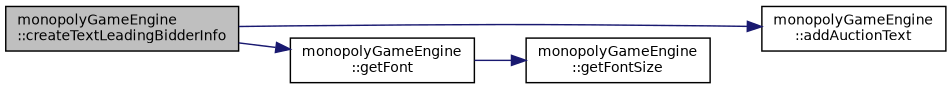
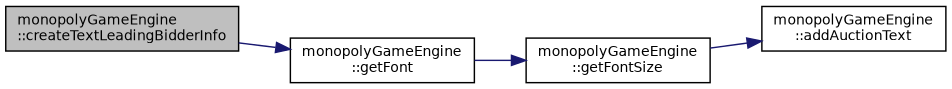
edge "monopolyGameEngine ::createTextLeadingBidderInfo" -> "monopolyGameEngine ::addAuctionText": now "monopolyGameEngine ::getFontSize" -> "monopolyGameEngine ::addAuctionText"
